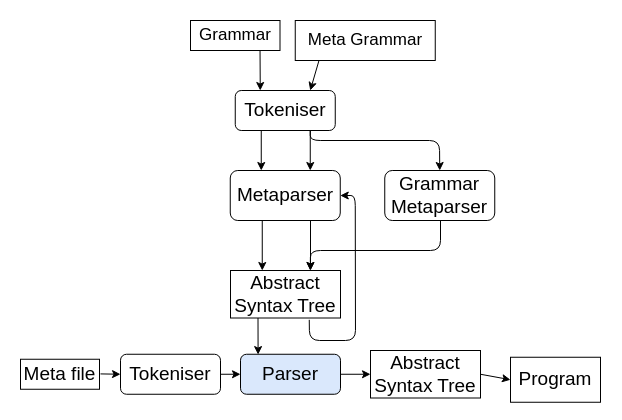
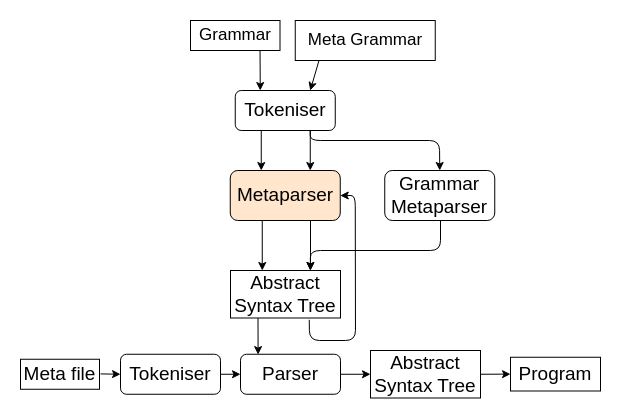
node "Metaparser": fillcolor #ffffff -> #ffe6cc
node "Parser": fillcolor #dae8fc -> #ffffff
node "Program": size 90x45 -> 90x34
